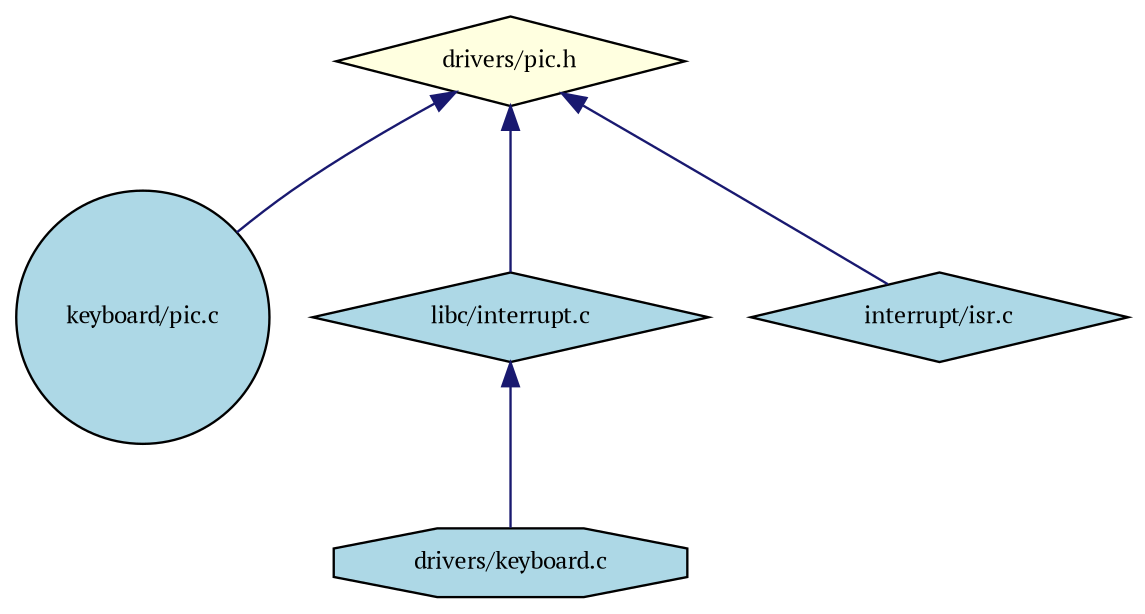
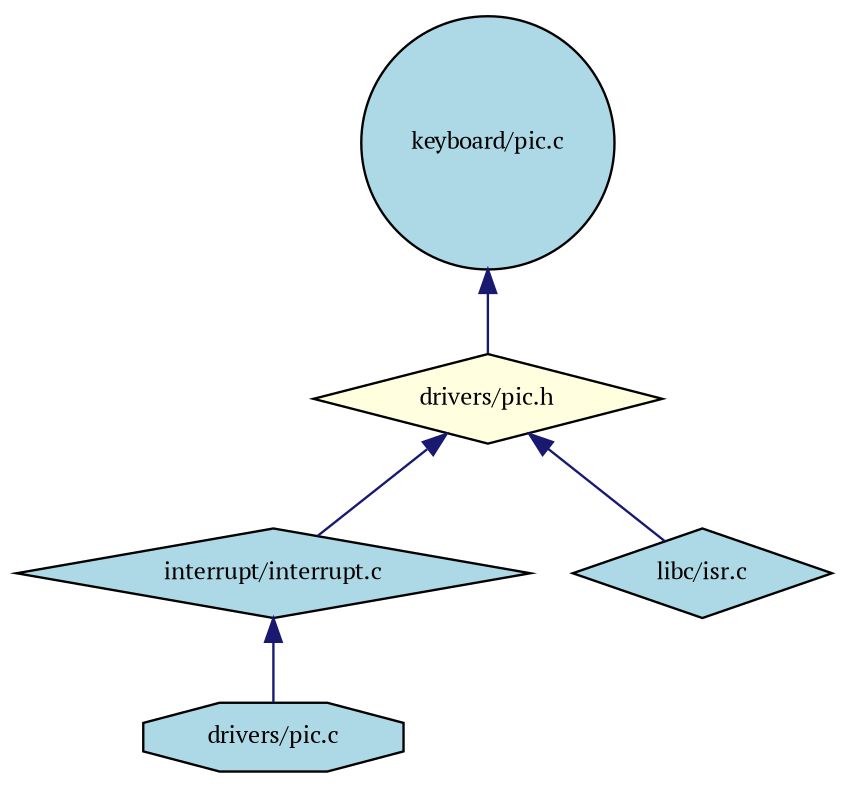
edge "keyboard/pic.c" -> "drivers/pic.h": reversed
node "libc/interrupt.c": label "libc/interrupt.c" -> "interrupt/interrupt.c"
node "interrupt/isr.c": label "interrupt/isr.c" -> "libc/isr.c"
node "drivers/keyboard.c": label "drivers/keyboard.c" -> "drivers/pic.c"
